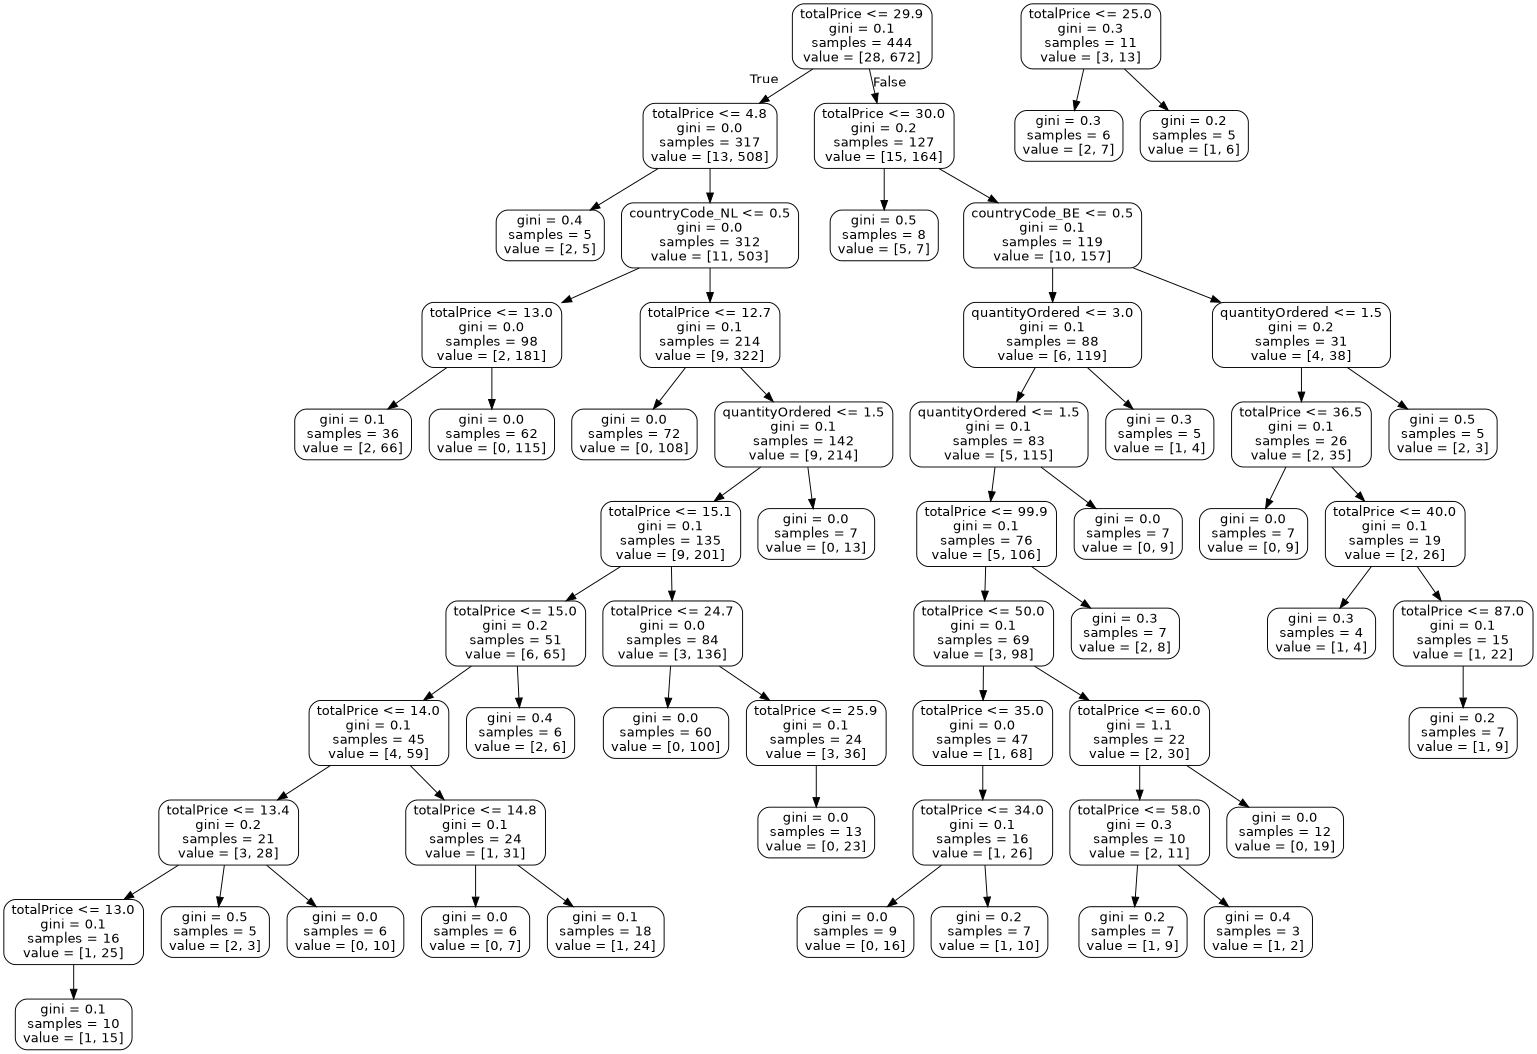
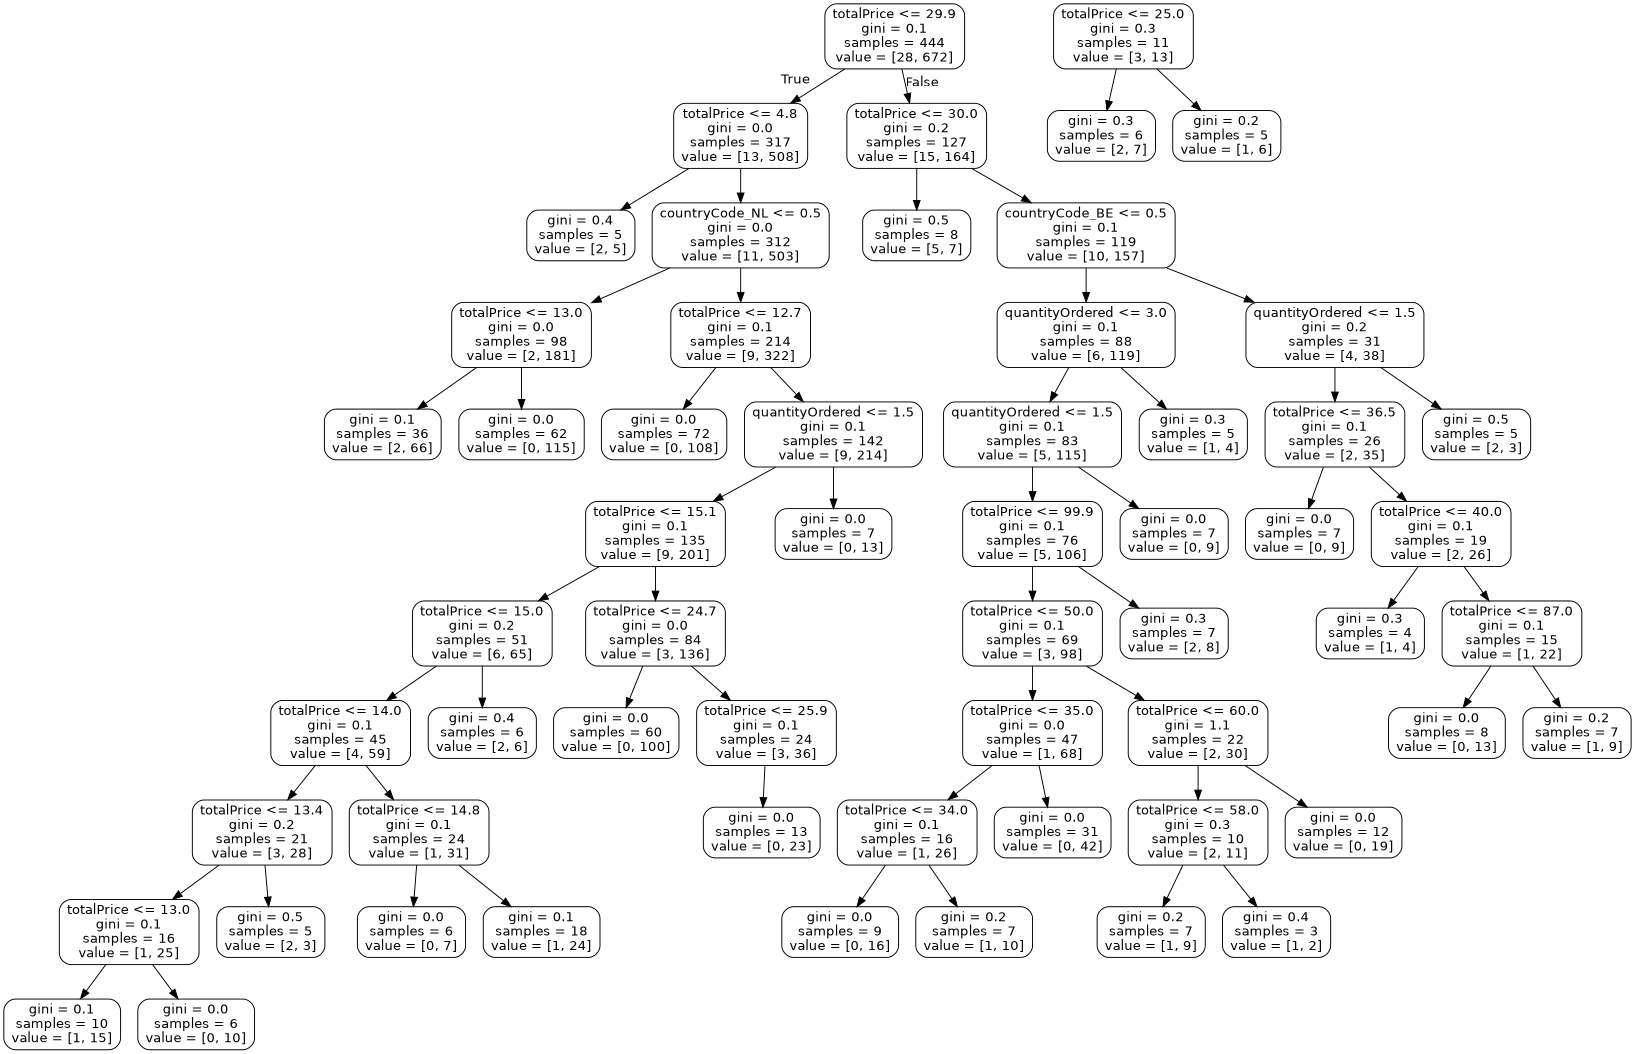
node "gini = 0.0 samples = 8 value = [0, 13]": added
node "gini = 0.0 samples = 31 value = [0, 42]": added
edge "totalPrice <= 13.4 gini = 0.2 samples = 21 value = [3, 28]" -> "gini = 0.0 samples = 6 value = [0, 10]": now "totalPrice <= 13.0 gini = 0.1 samples = 16 value = [1, 25]" -> "gini = 0.0 samples = 6 value = [0, 10]"
